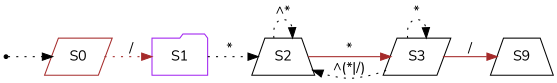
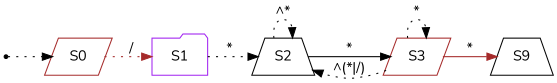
edge "S3" -> "S9": label "/" -> "*"
edge "S2" -> "S3": color brown -> black
node "S3": color black -> brown
